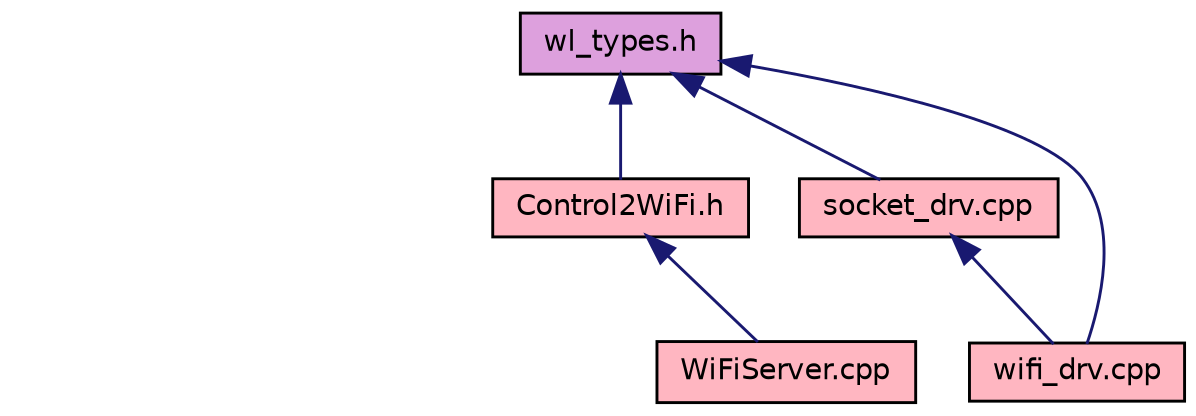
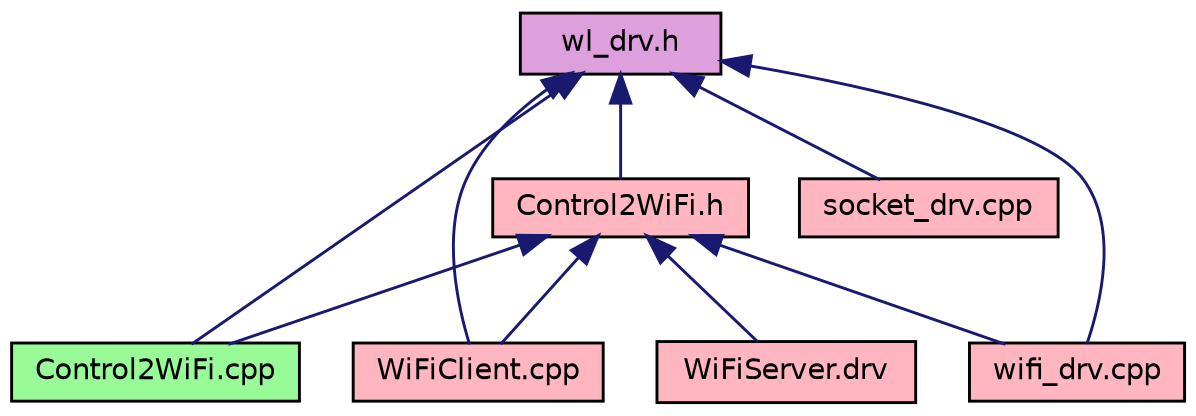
node "wl_types.h": label "wl_types.h" -> "wl_drv.h"
edge "wifi_drv.cpp" -> "socket_drv.cpp": now "wifi_drv.cpp" -> "Control2WiFi.h"
node "Control2WiFi.cpp": added
node "WiFiClient.cpp": added
node "WiFiServer.cpp": label "WiFiServer.cpp" -> "WiFiServer.drv"
